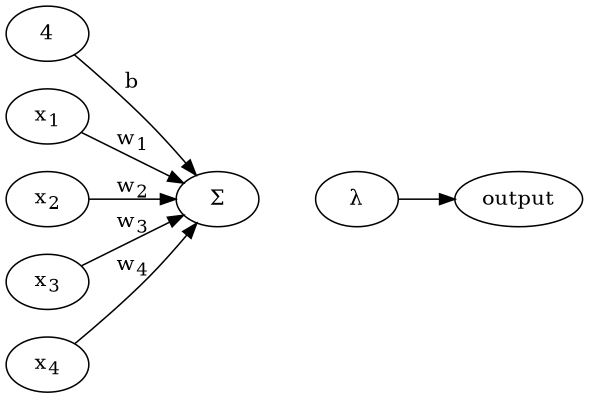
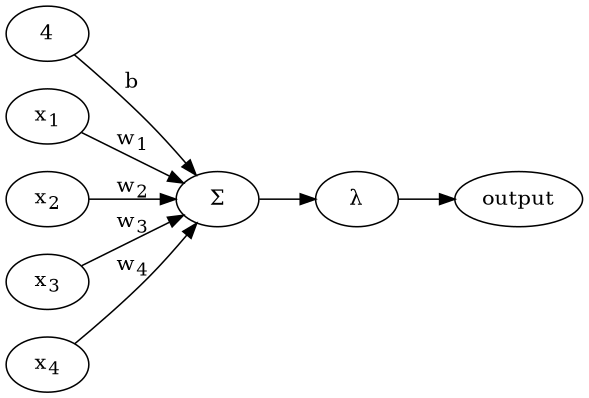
edge "Σ" -> "λ": added
